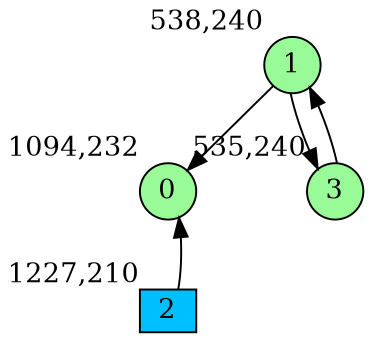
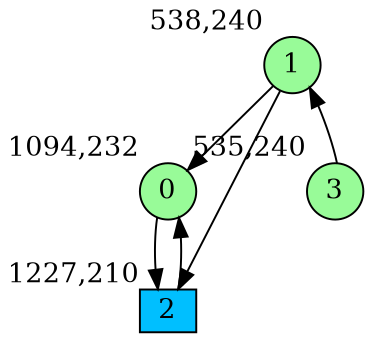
edge "1 538,240" -> "3 535,240": now "1 538,240" -> "2 1227,210"
edge "0 1094,232" -> "2 1227,210": added
